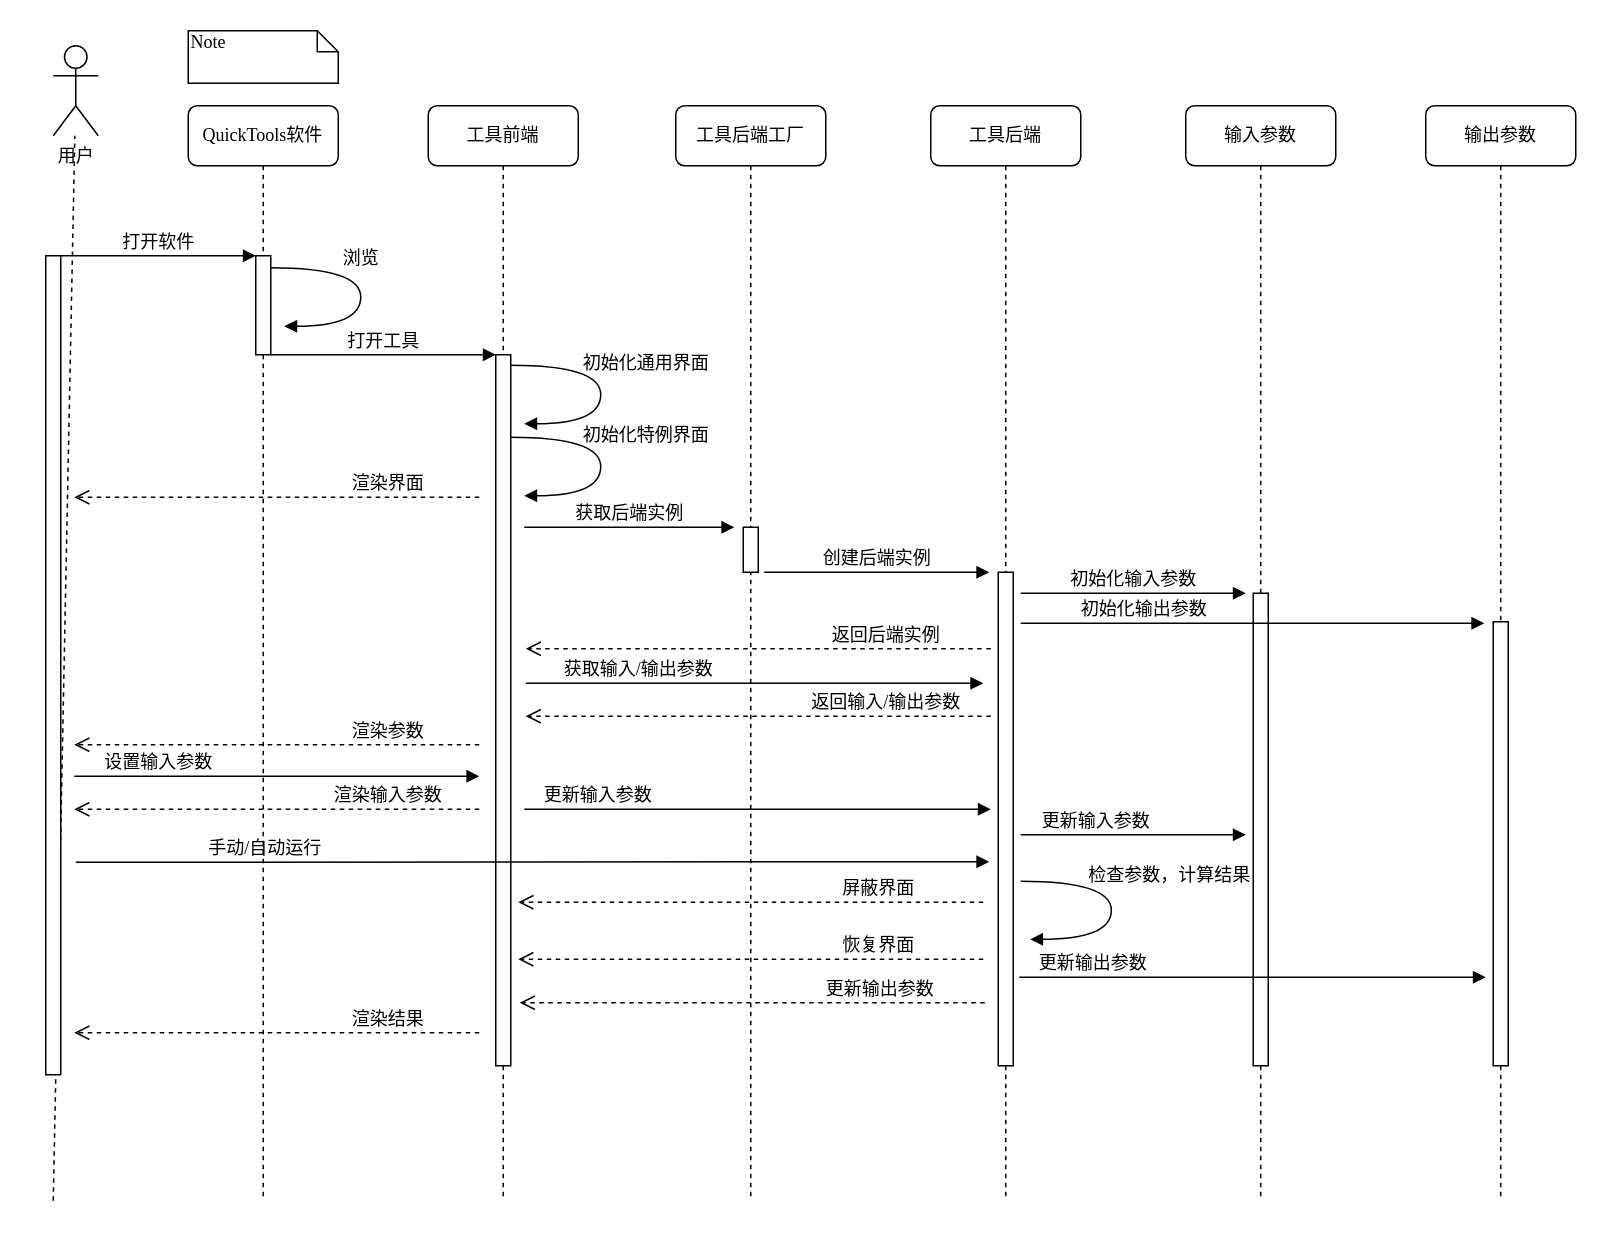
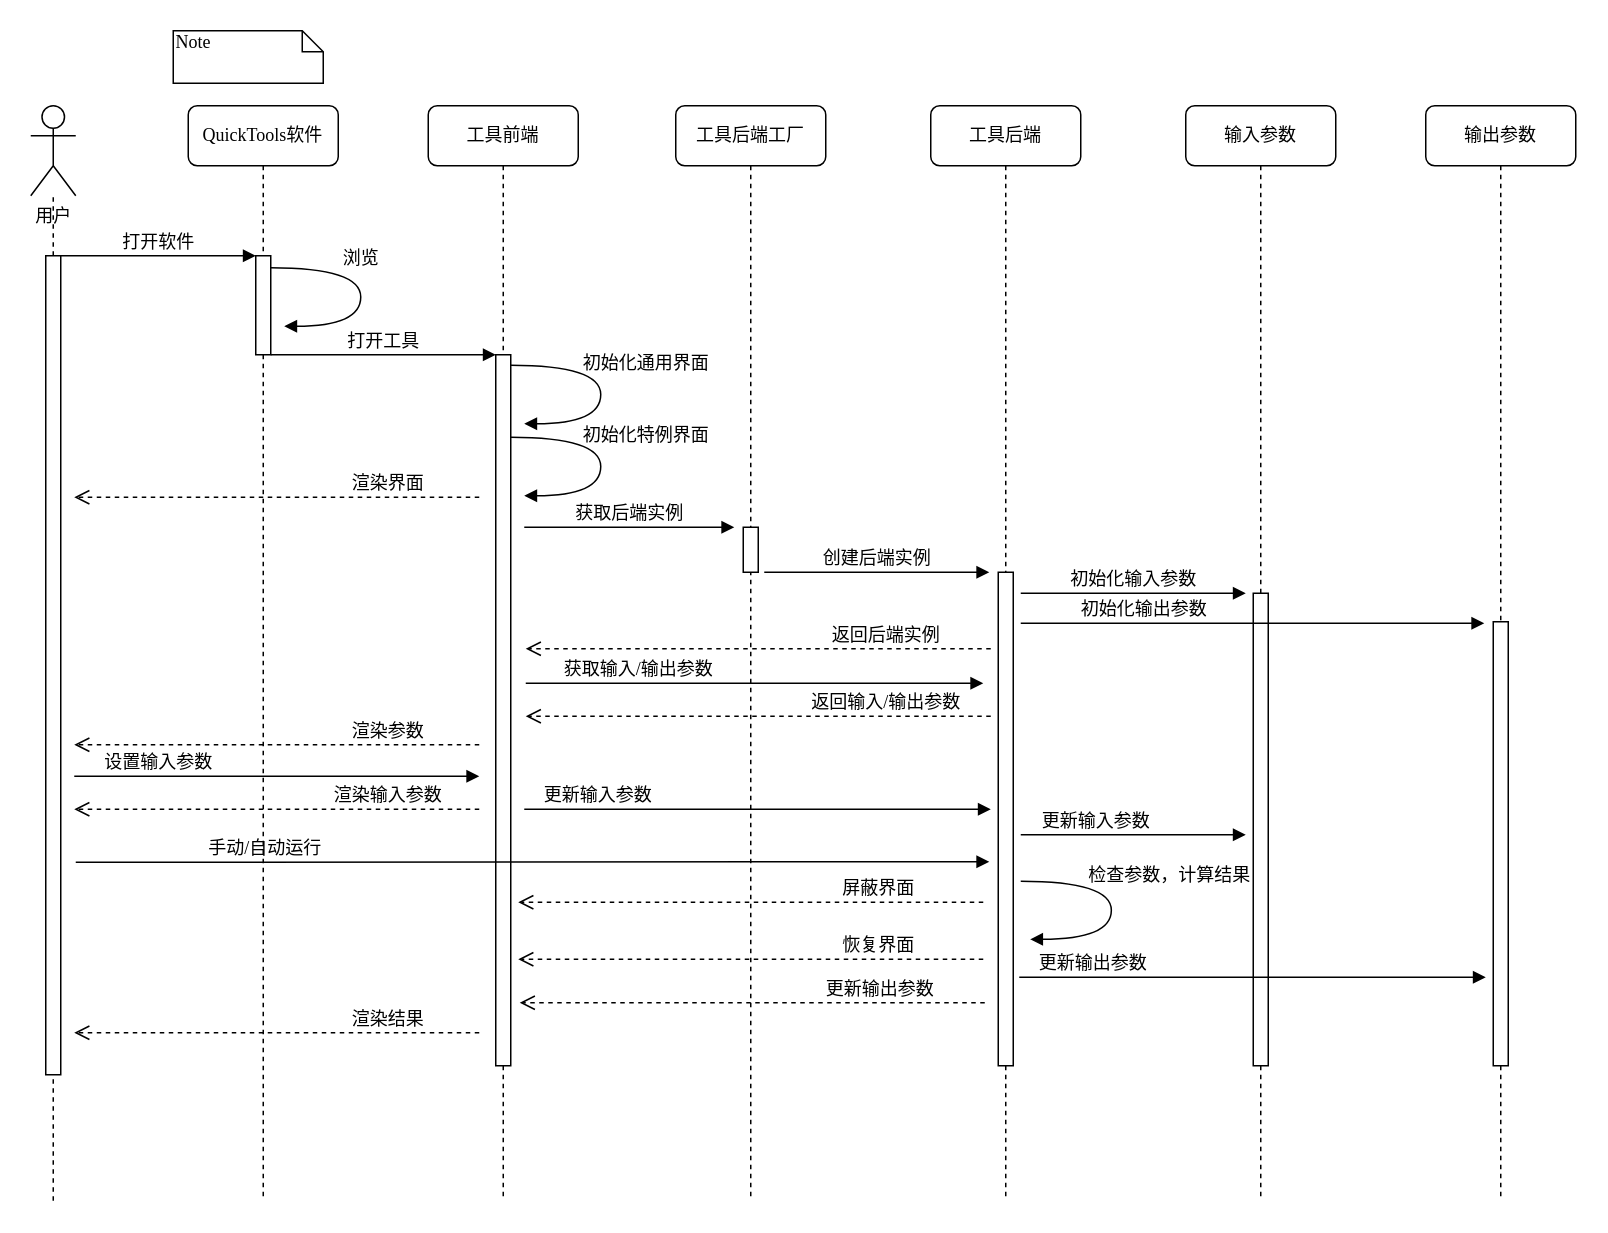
node "Note": moved (263, 57) -> (248, 57)
node "用户": moved (76, 91) -> (53, 151)
